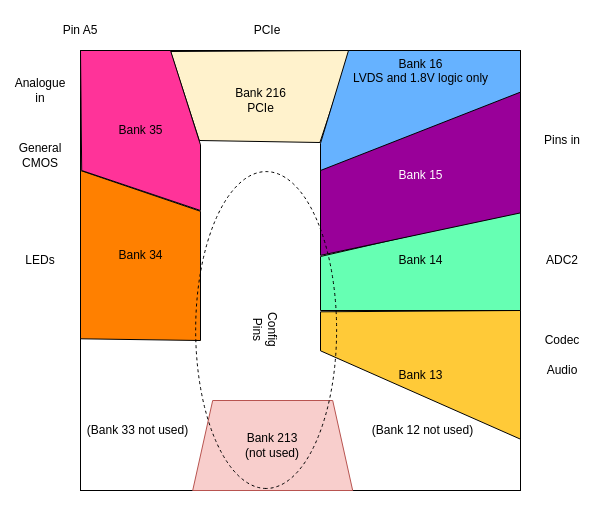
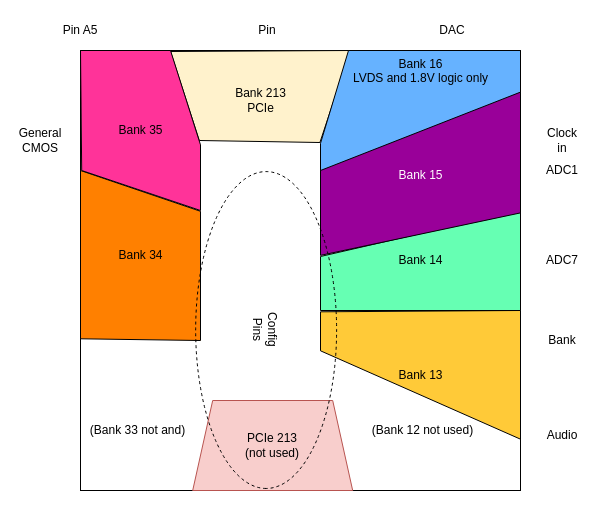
node "PCIe": label "PCIe" -> "Pin"
node "DAC": added
node "Analogue in": removed
node "Bank 216 PCIe": label "Bank 216 PCIe" -> "Bank 213 PCIe"
node "Pins in": label "Pins in" -> "Clock in"
node "General CMOS": moved (41, 156) -> (41, 141)
node "ADC1": added
node "LEDs": removed
node "ADC2": label "ADC2" -> "ADC7"
node "Codec": label "Codec" -> "Bank"
node "Audio": moved (563, 371) -> (563, 436)
node "(Bank 33 not used)": label "(Bank 33 not used)" -> "(Bank 33 not and)"
node "Bank 213 (not used)": label "Bank 213 (not used)" -> "PCIe 213 (not used)"
